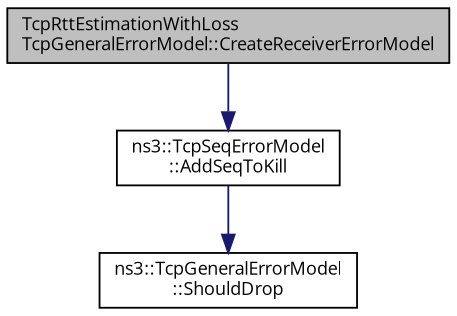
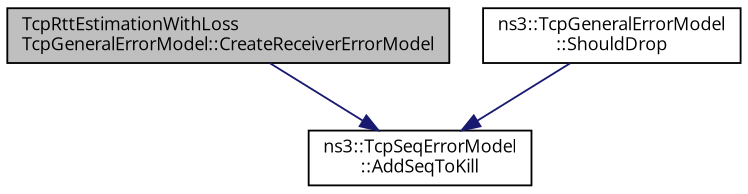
edge "ns3::TcpSeqErrorModel ::AddSeqToKill" -> "ns3::TcpGeneralErrorModel ::ShouldDrop": reversed
